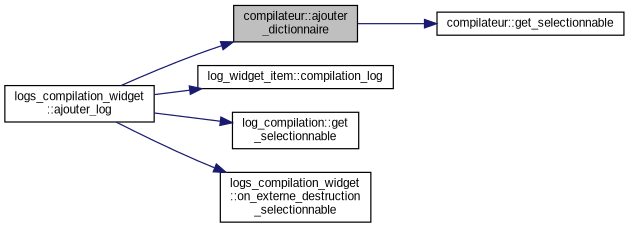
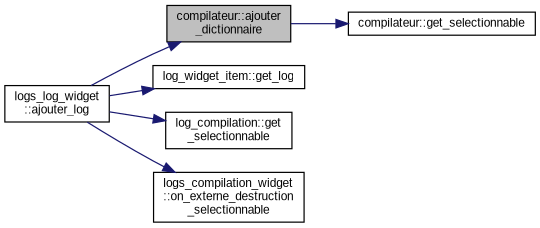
node "log_widget_item::compilation_log": label "log_widget_item::compilation_log" -> "log_widget_item::get_log"
node "logs_compilation_widget ::ajouter_log": label "logs_compilation_widget ::ajouter_log" -> "logs_log_widget ::ajouter_log"
